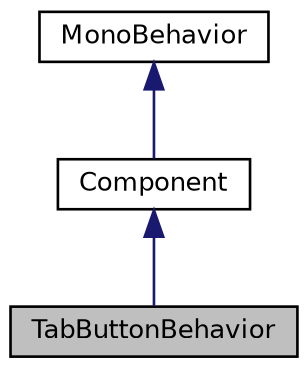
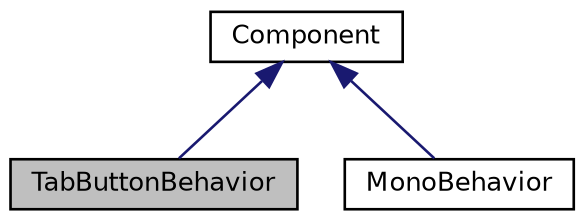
edge "Component" -> "MonoBehavior": reversed
